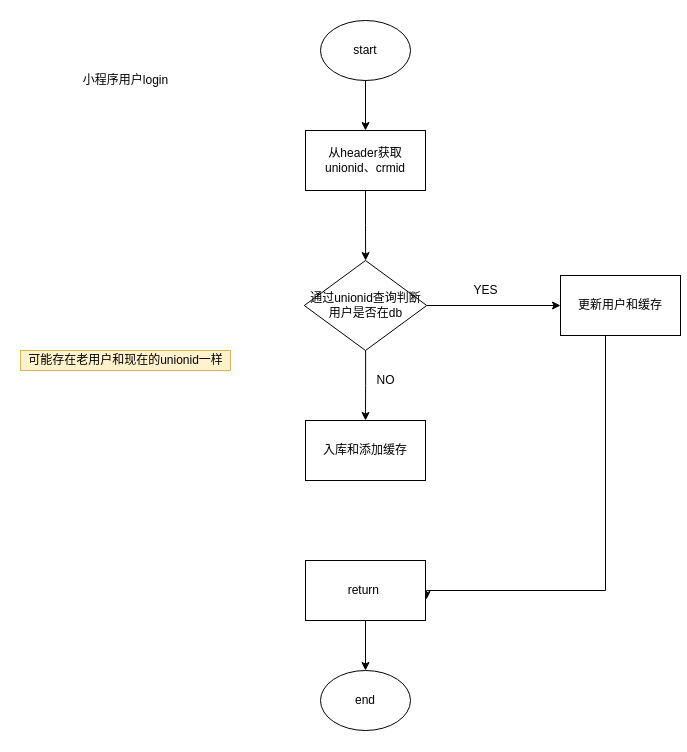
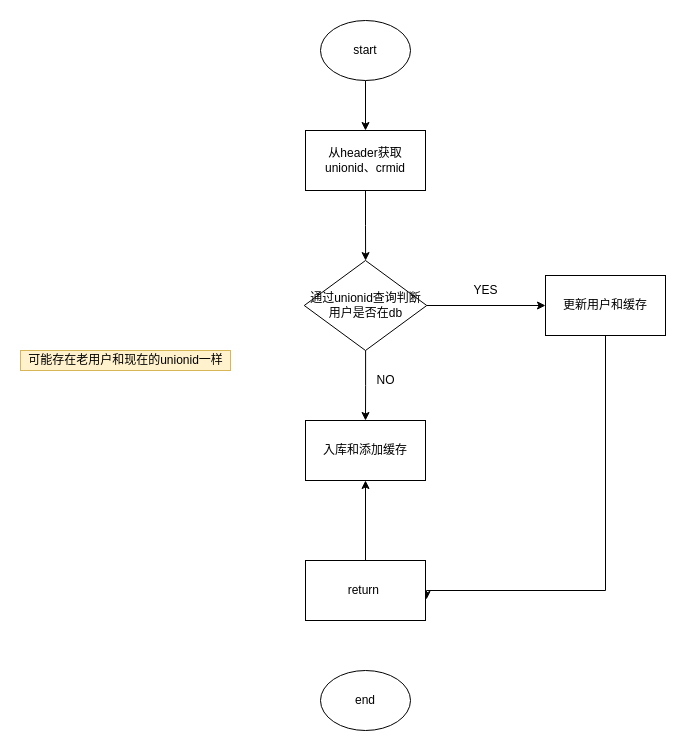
node "小程序用户login": removed
node "更新用户和缓存": moved (621, 306) -> (606, 306)
edge "return" -> "end": now "return" -> "入库和添加缓存"
